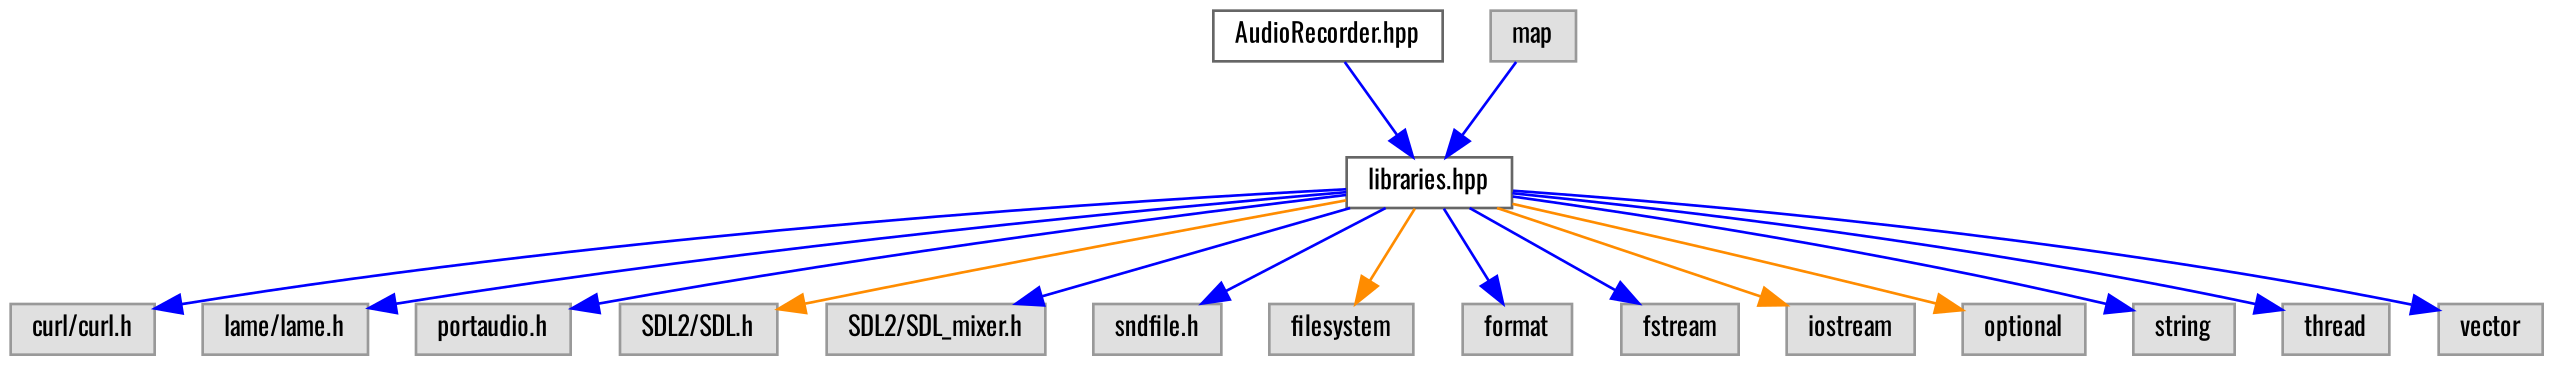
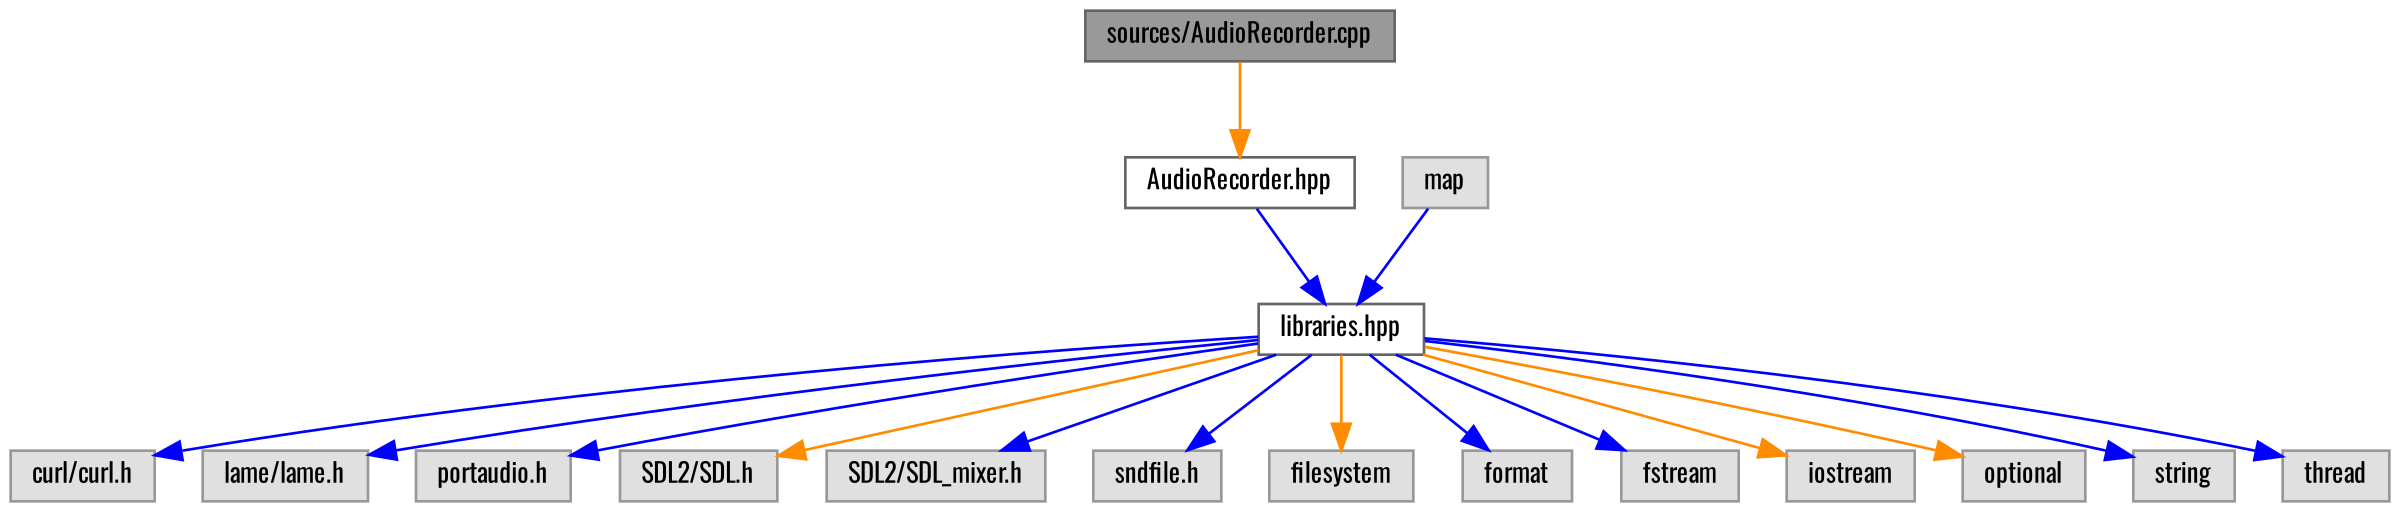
node "sources/AudioRecorder.cpp": added
node "vector": removed
